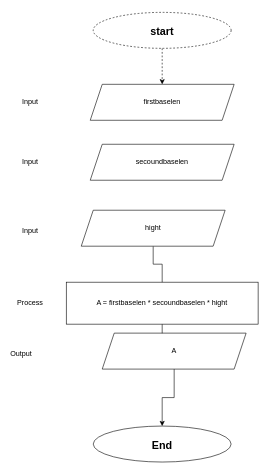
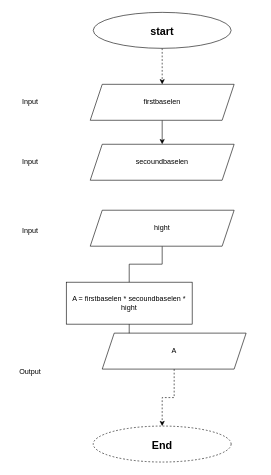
node "start": style dashed -> solid
edge "firstbaselen" -> "secoundbaselen": added
node "hight": moved (153, 228) -> (162, 228)
node "Process": removed
node "A = firstbaselen * secoundbaselen * hight": size 192x42 -> 126x42
node "Output": moved (21, 354) -> (30, 372)
edge "A" -> "End": style solid -> dashed
node "End": style solid -> dashed
